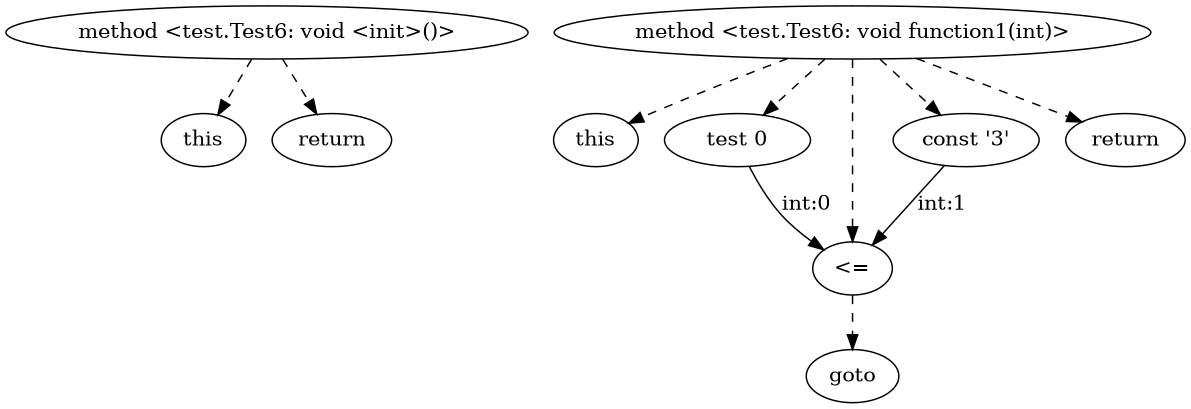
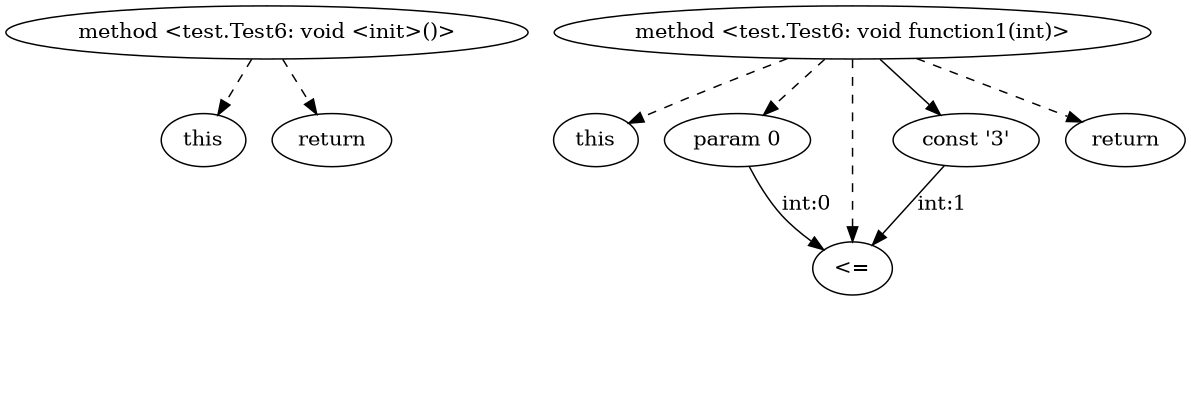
edge "method <test.Test6: void function1(int)>" -> "const '3'": style dashed -> solid
node "test 0": label "test 0" -> "param 0"
node "goto": removed
